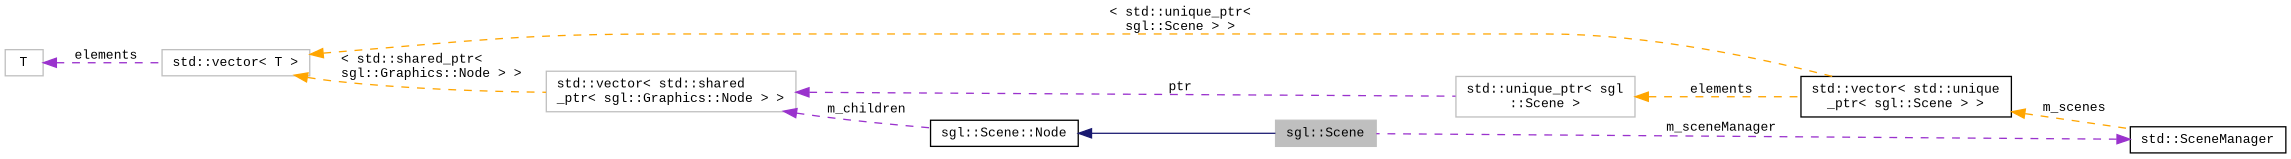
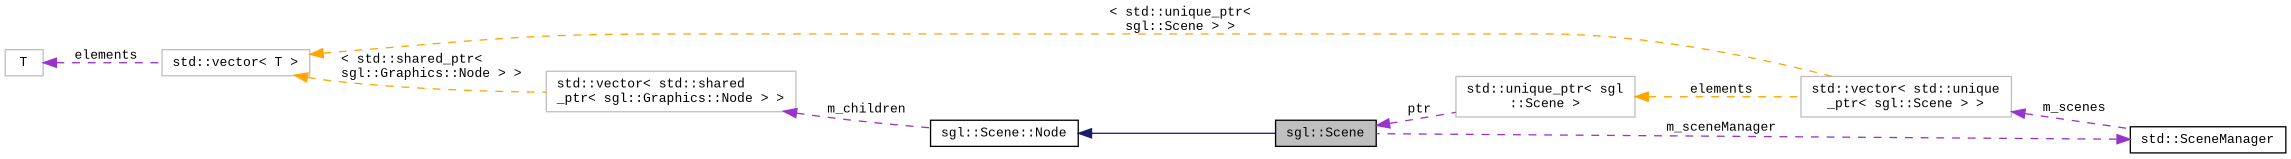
edge "std::unique_ptr< sgl ::Scene >" -> "std::vector< std::shared _ptr< sgl::Graphics::Node > >": now "std::unique_ptr< sgl ::Scene >" -> "sgl::Scene"
node "std::vector< std::unique _ptr< sgl::Scene > >": color black -> grey75
edge "std::SceneManager" -> "std::vector< std::unique _ptr< sgl::Scene > >": color orange -> darkorchid3
node "sgl::Scene": color grey75 -> black
